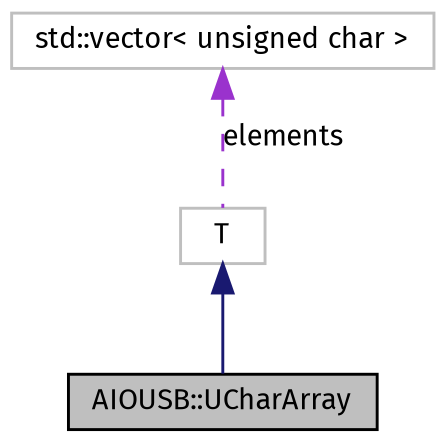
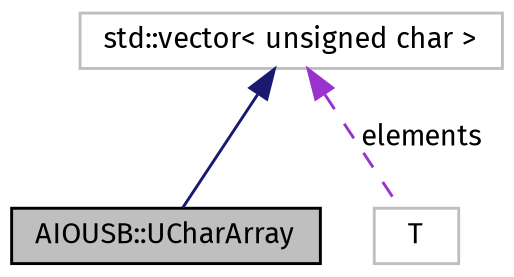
edge "AIOUSB::UCharArray" -> "T": now "AIOUSB::UCharArray" -> "std::vector< unsigned char >"
